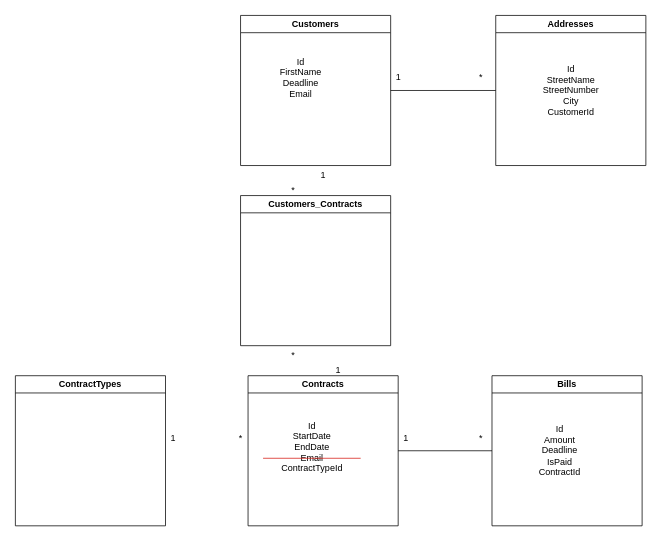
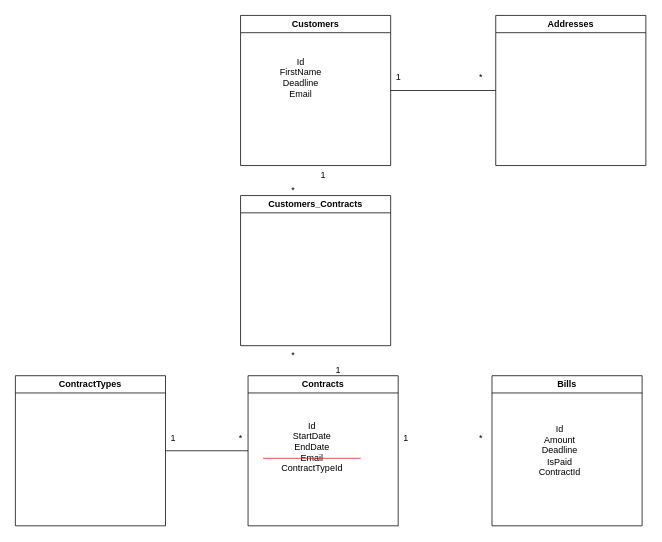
node "Id StreetName StreetNumber City CustomerId": removed
edge "ContractTypes" -- "Contracts": added
edge "Contracts" -- "Bills": removed
